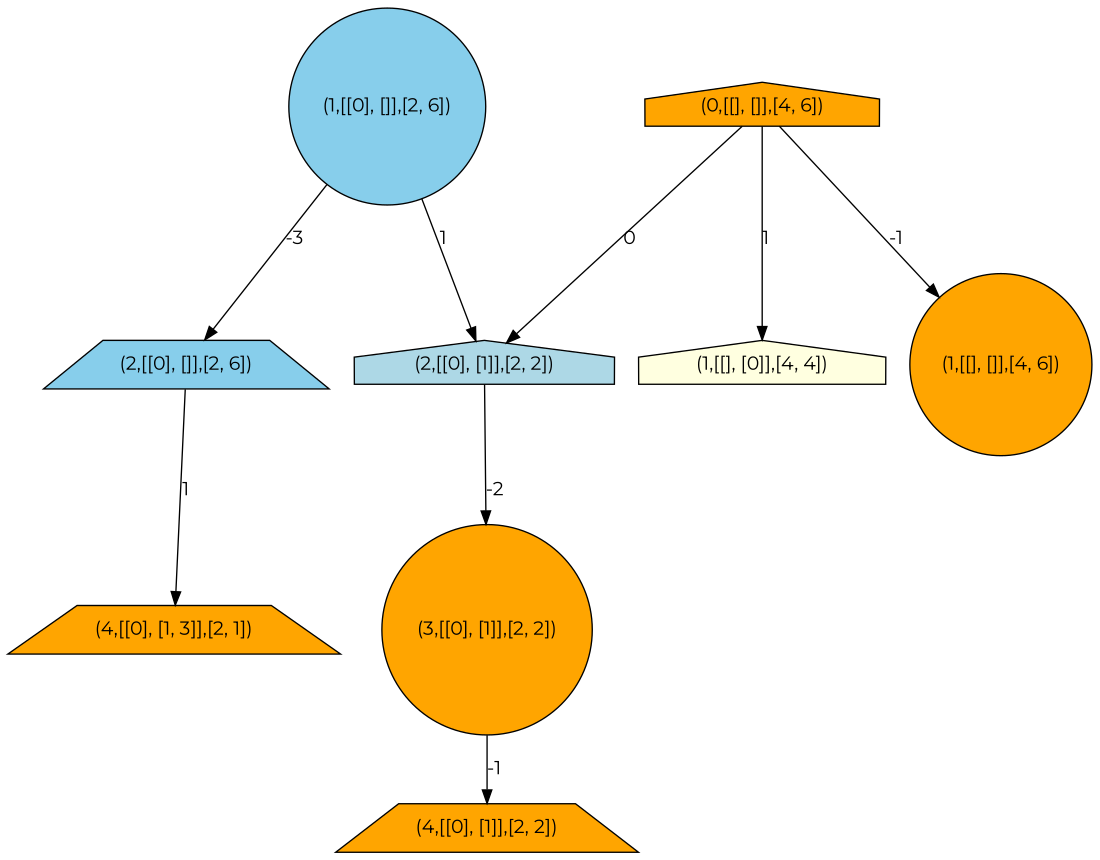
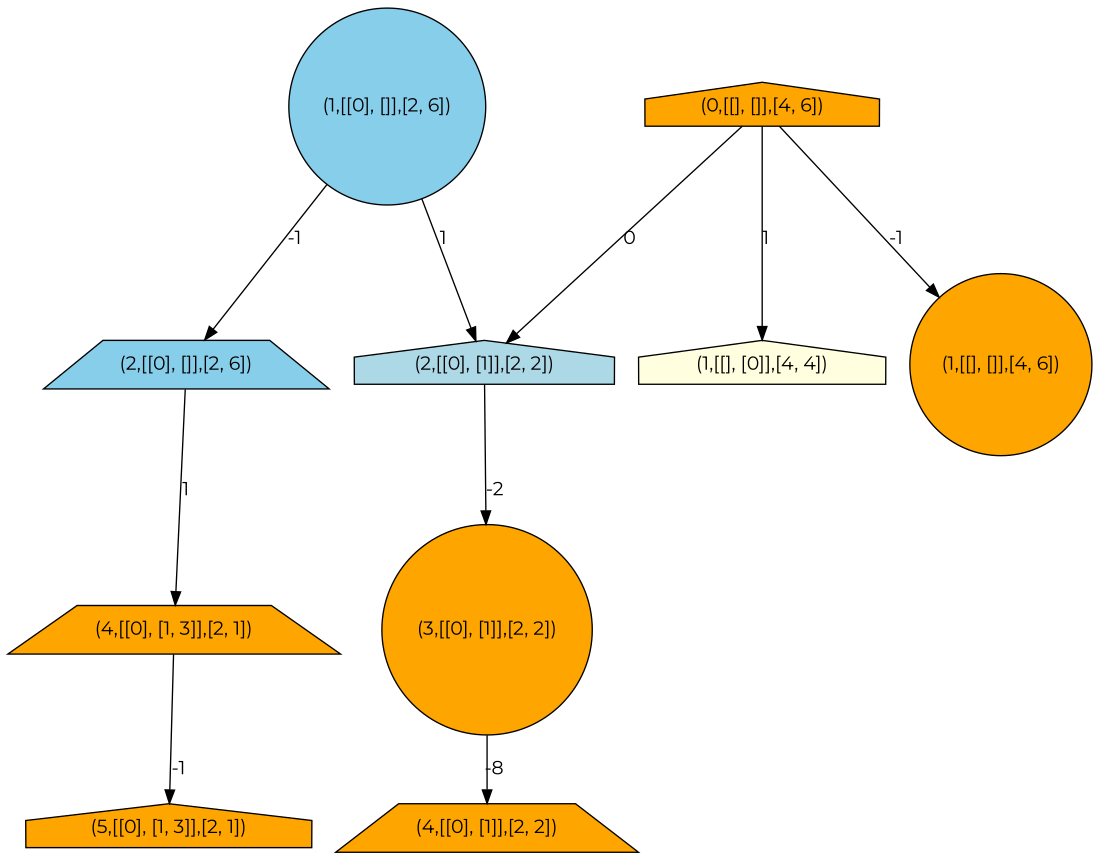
edge "(1,[[0], []],[2, 6])" -> "(2,[[0], []],[2, 6])": label "-3" -> "-1"
edge "(3,[[0], [1]],[2, 2])" -> "(4,[[0], [1]],[2, 2])": label "-1" -> "-8"
node "(5,[[0], [1, 3]],[2, 1])": added
